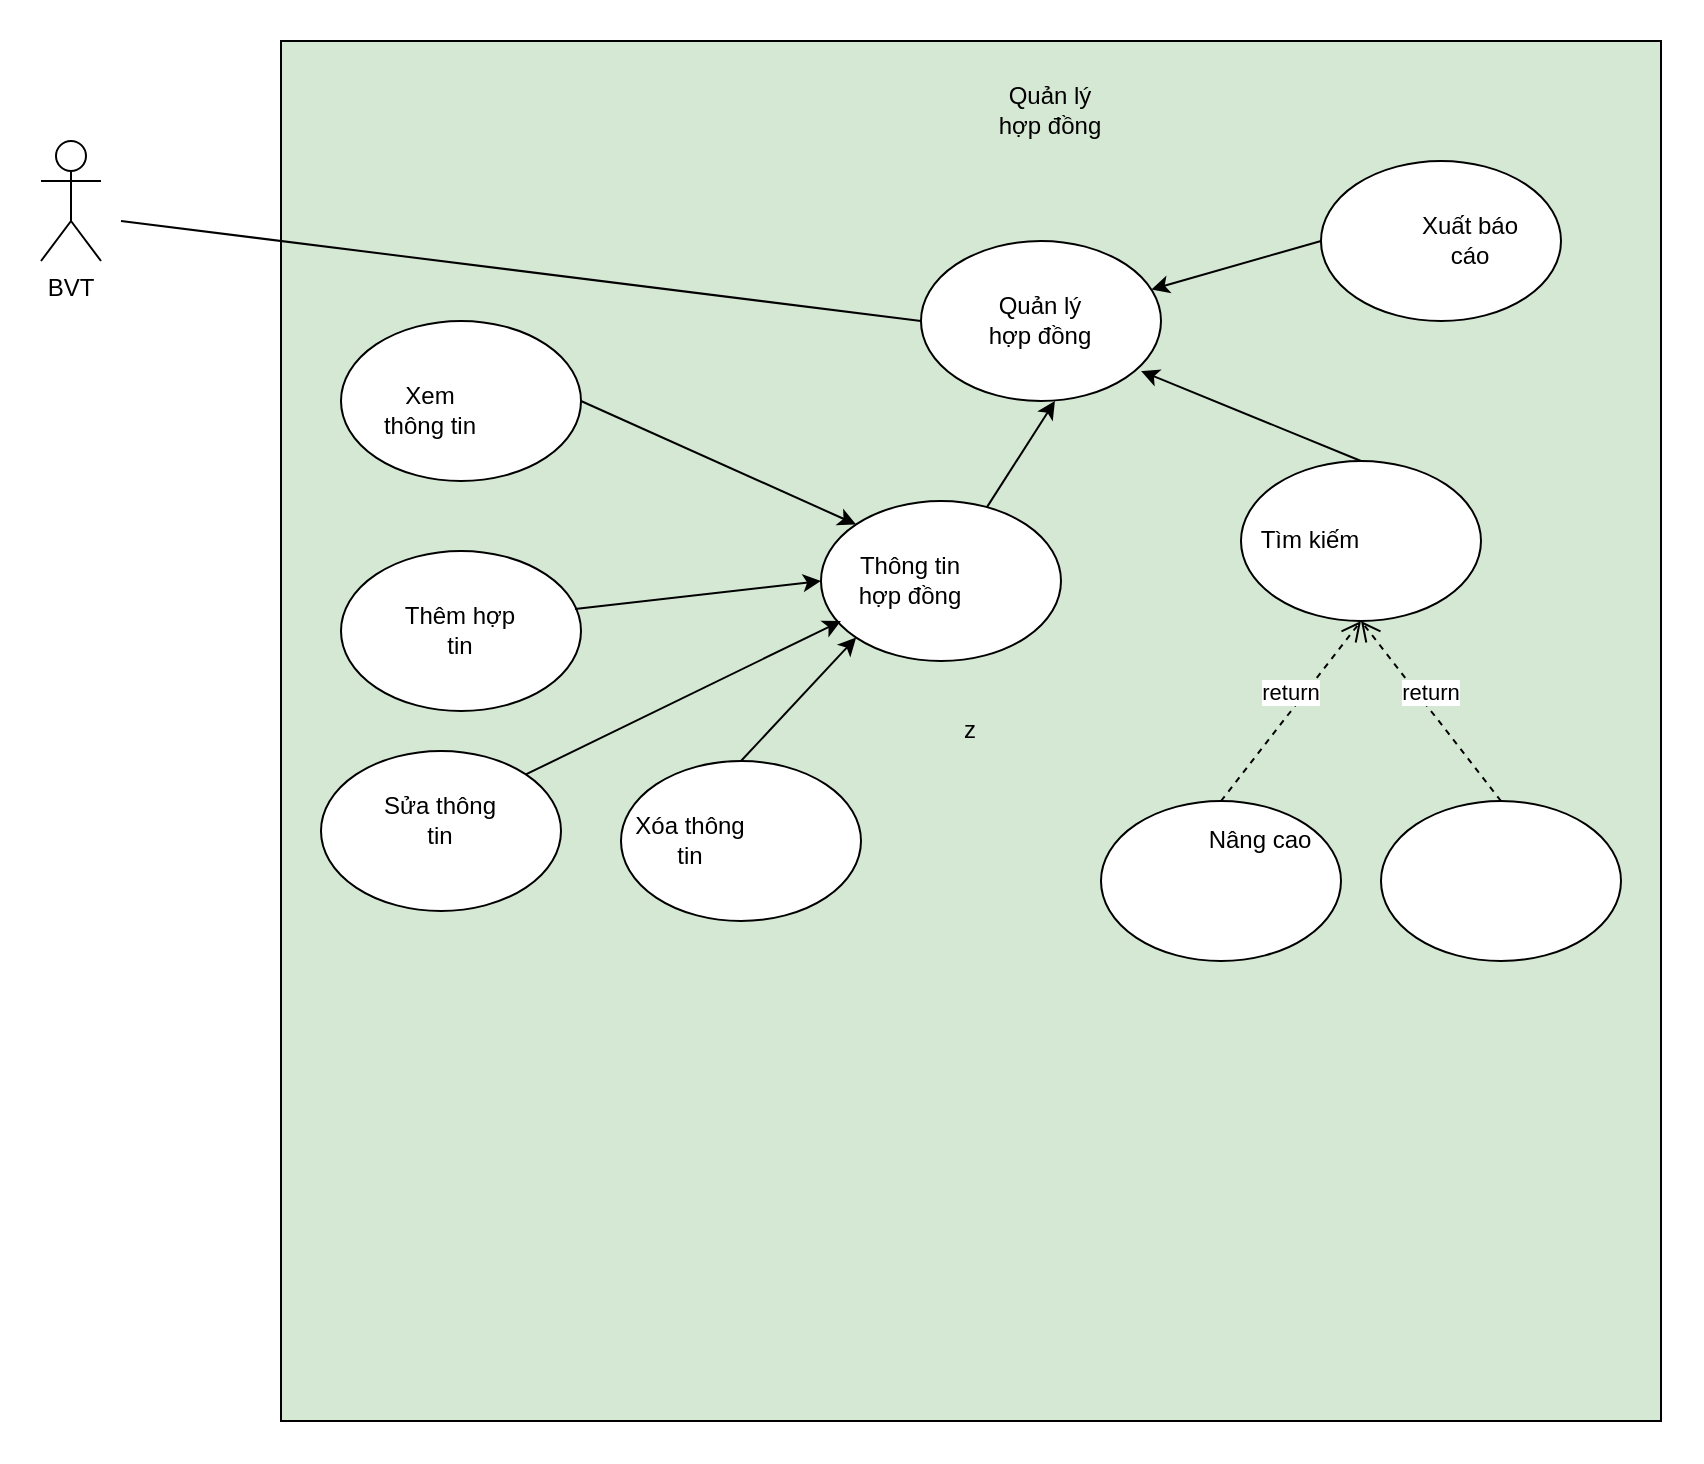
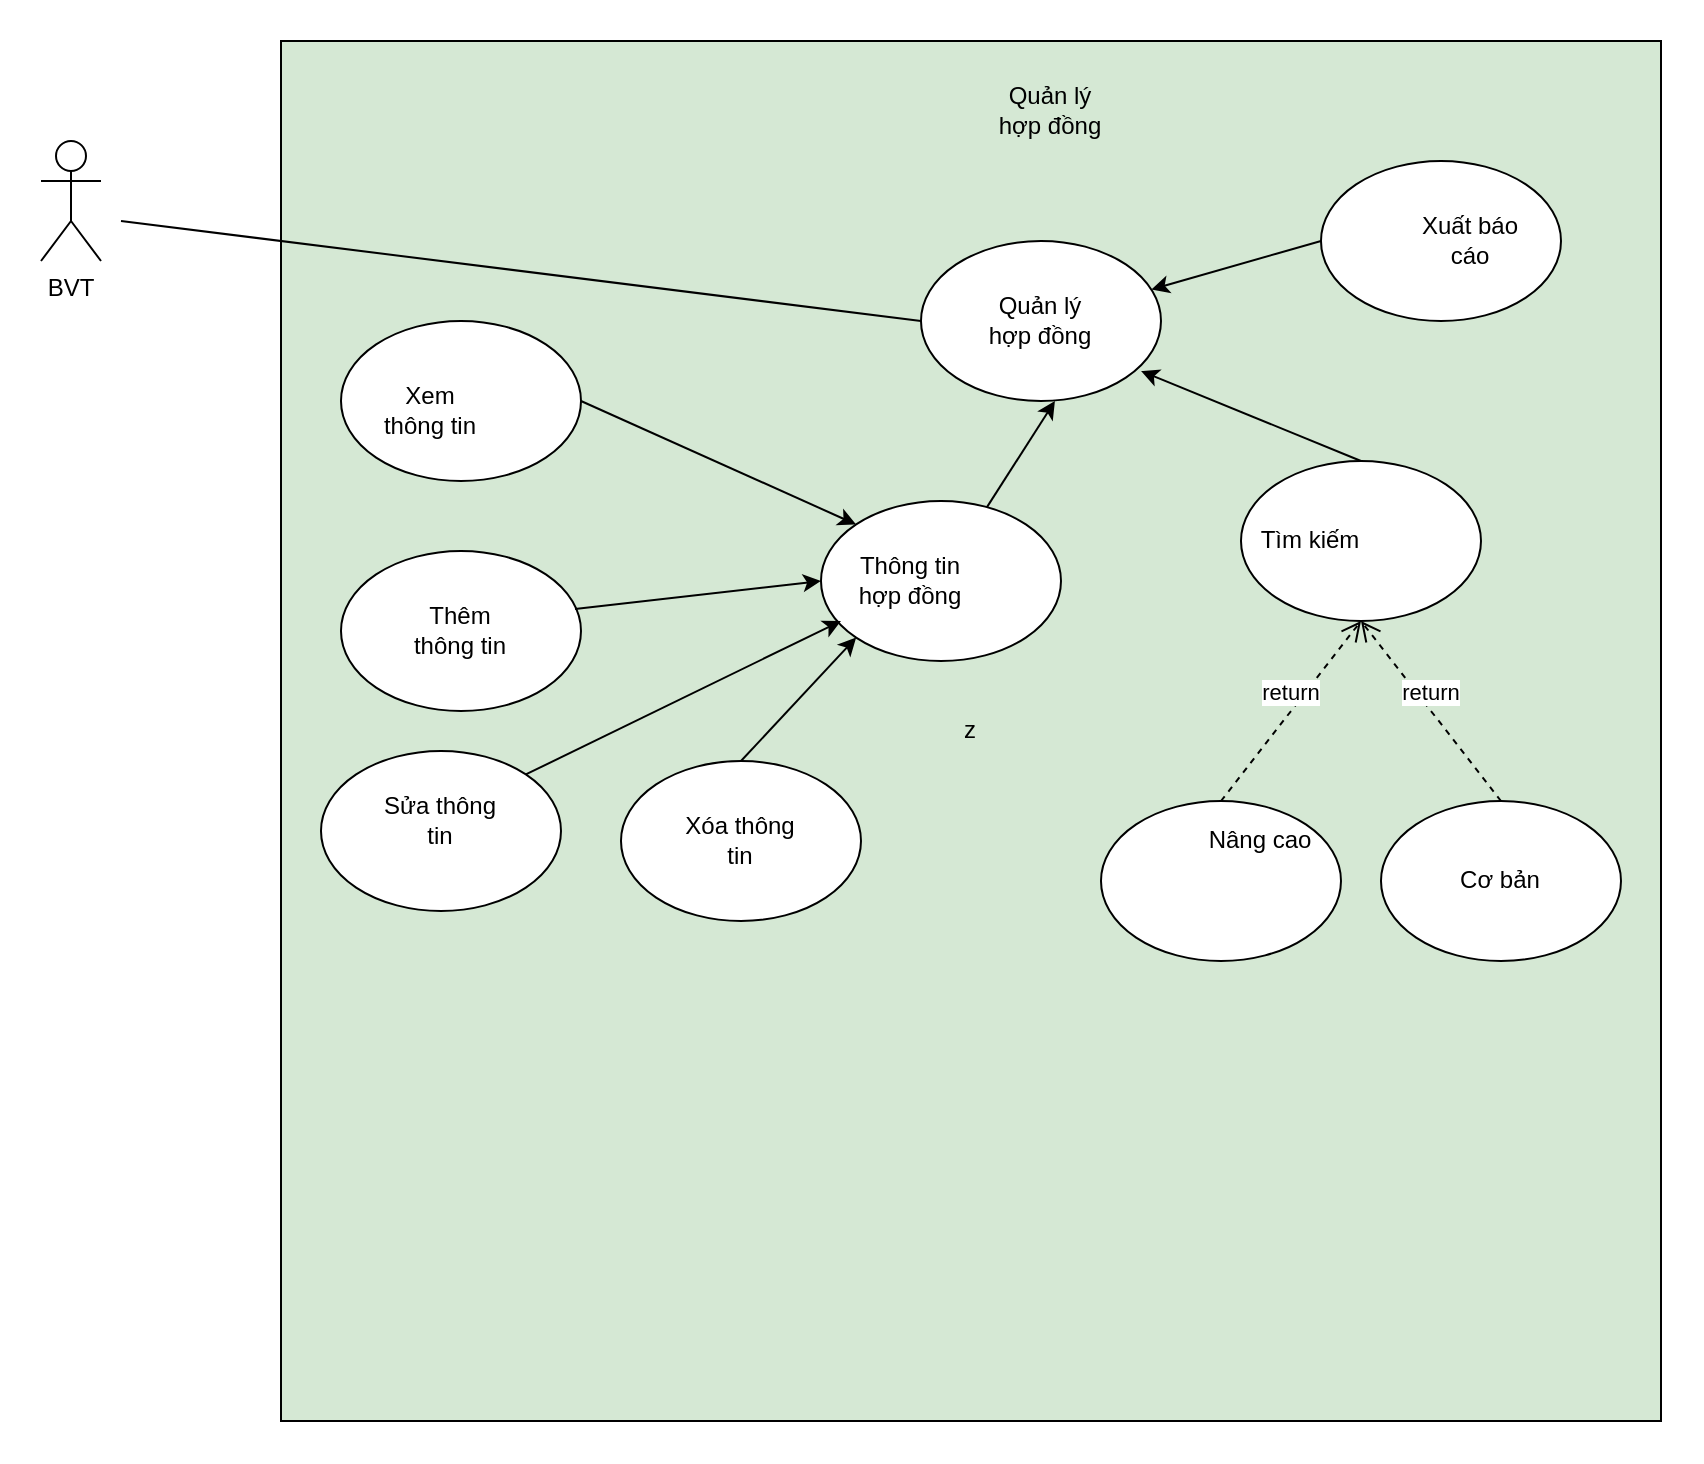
node "Thêm hợp tin": label "Thêm hợp tin" -> "Thêm thông tin"
node "Xóa thông tin": moved (691, 841) -> (741, 841)
node "Cơ bản": added
